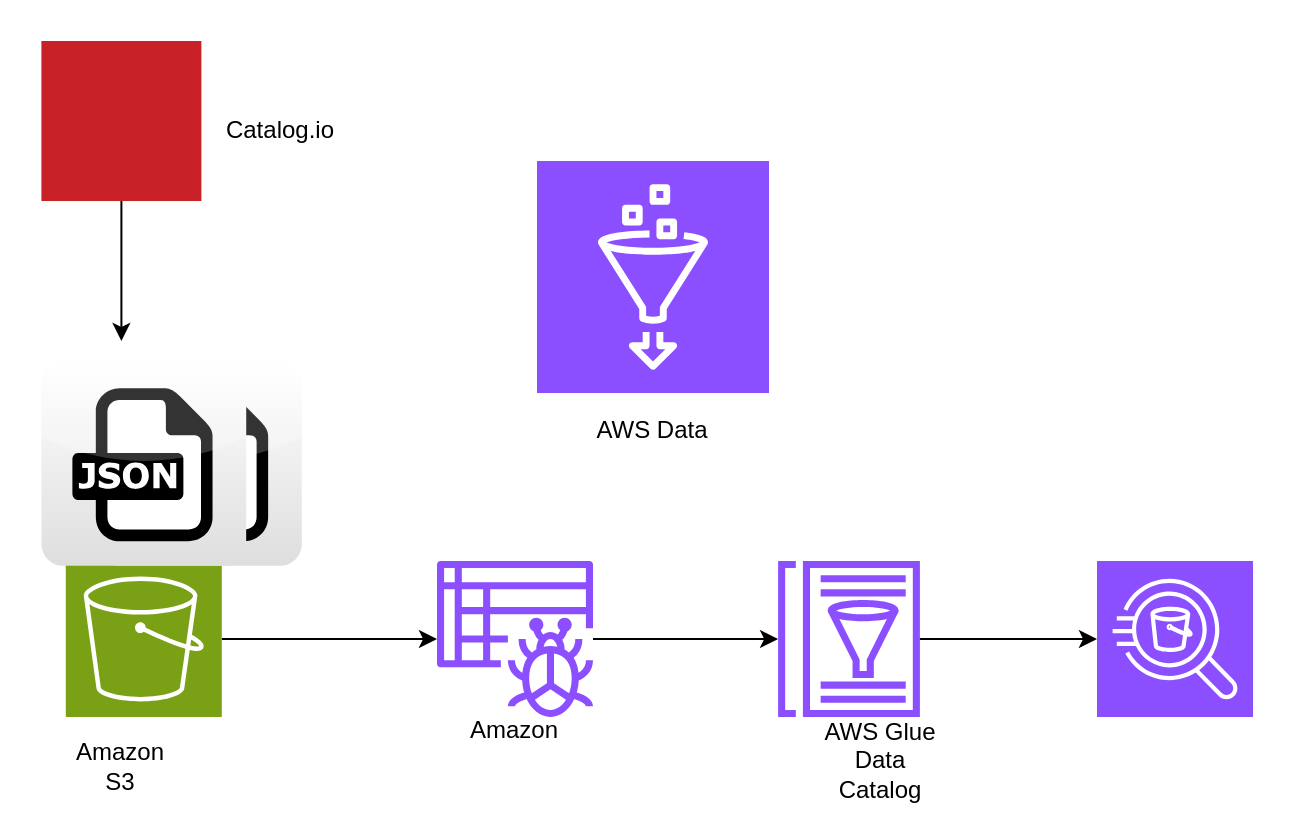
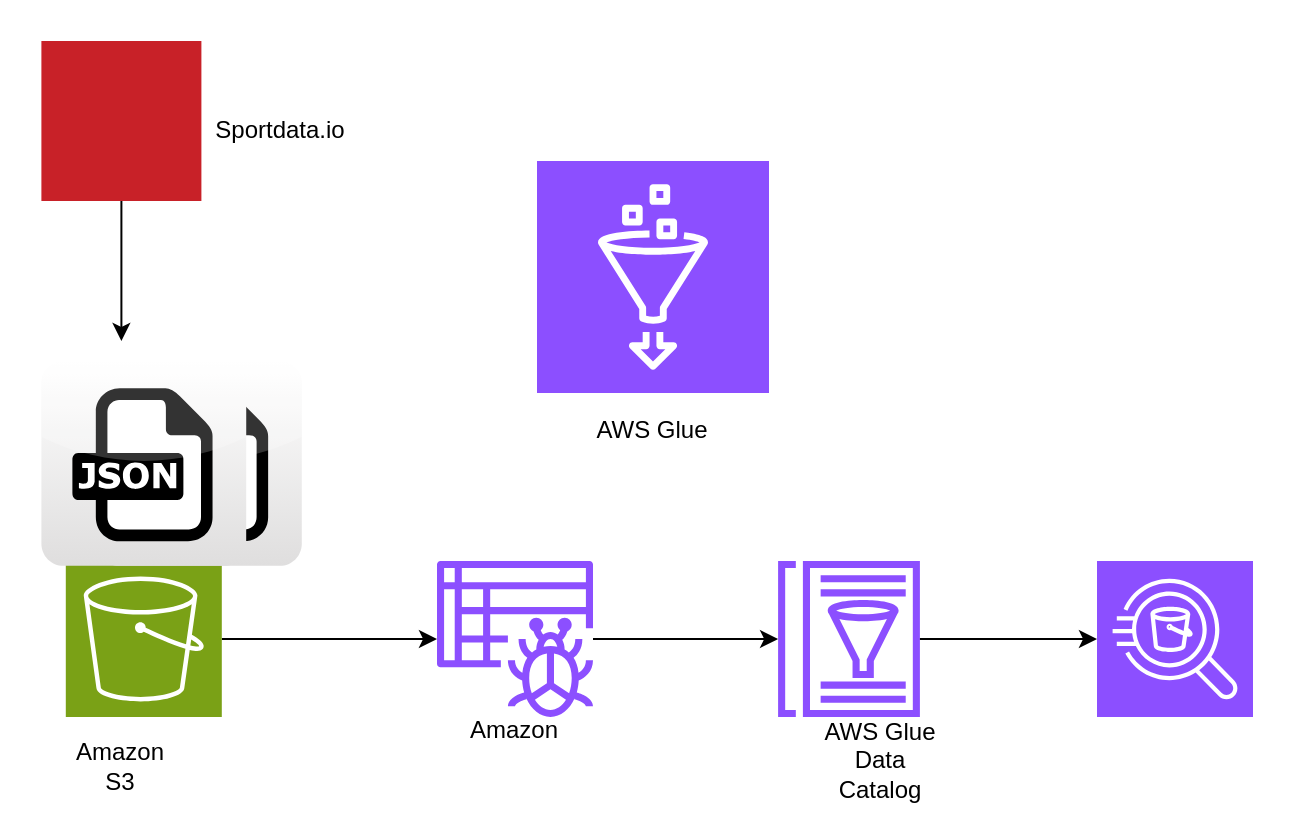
node "Catalog.io": label "Catalog.io" -> "Sportdata.io"
node "AWS Data": label "AWS Data" -> "AWS Glue"
